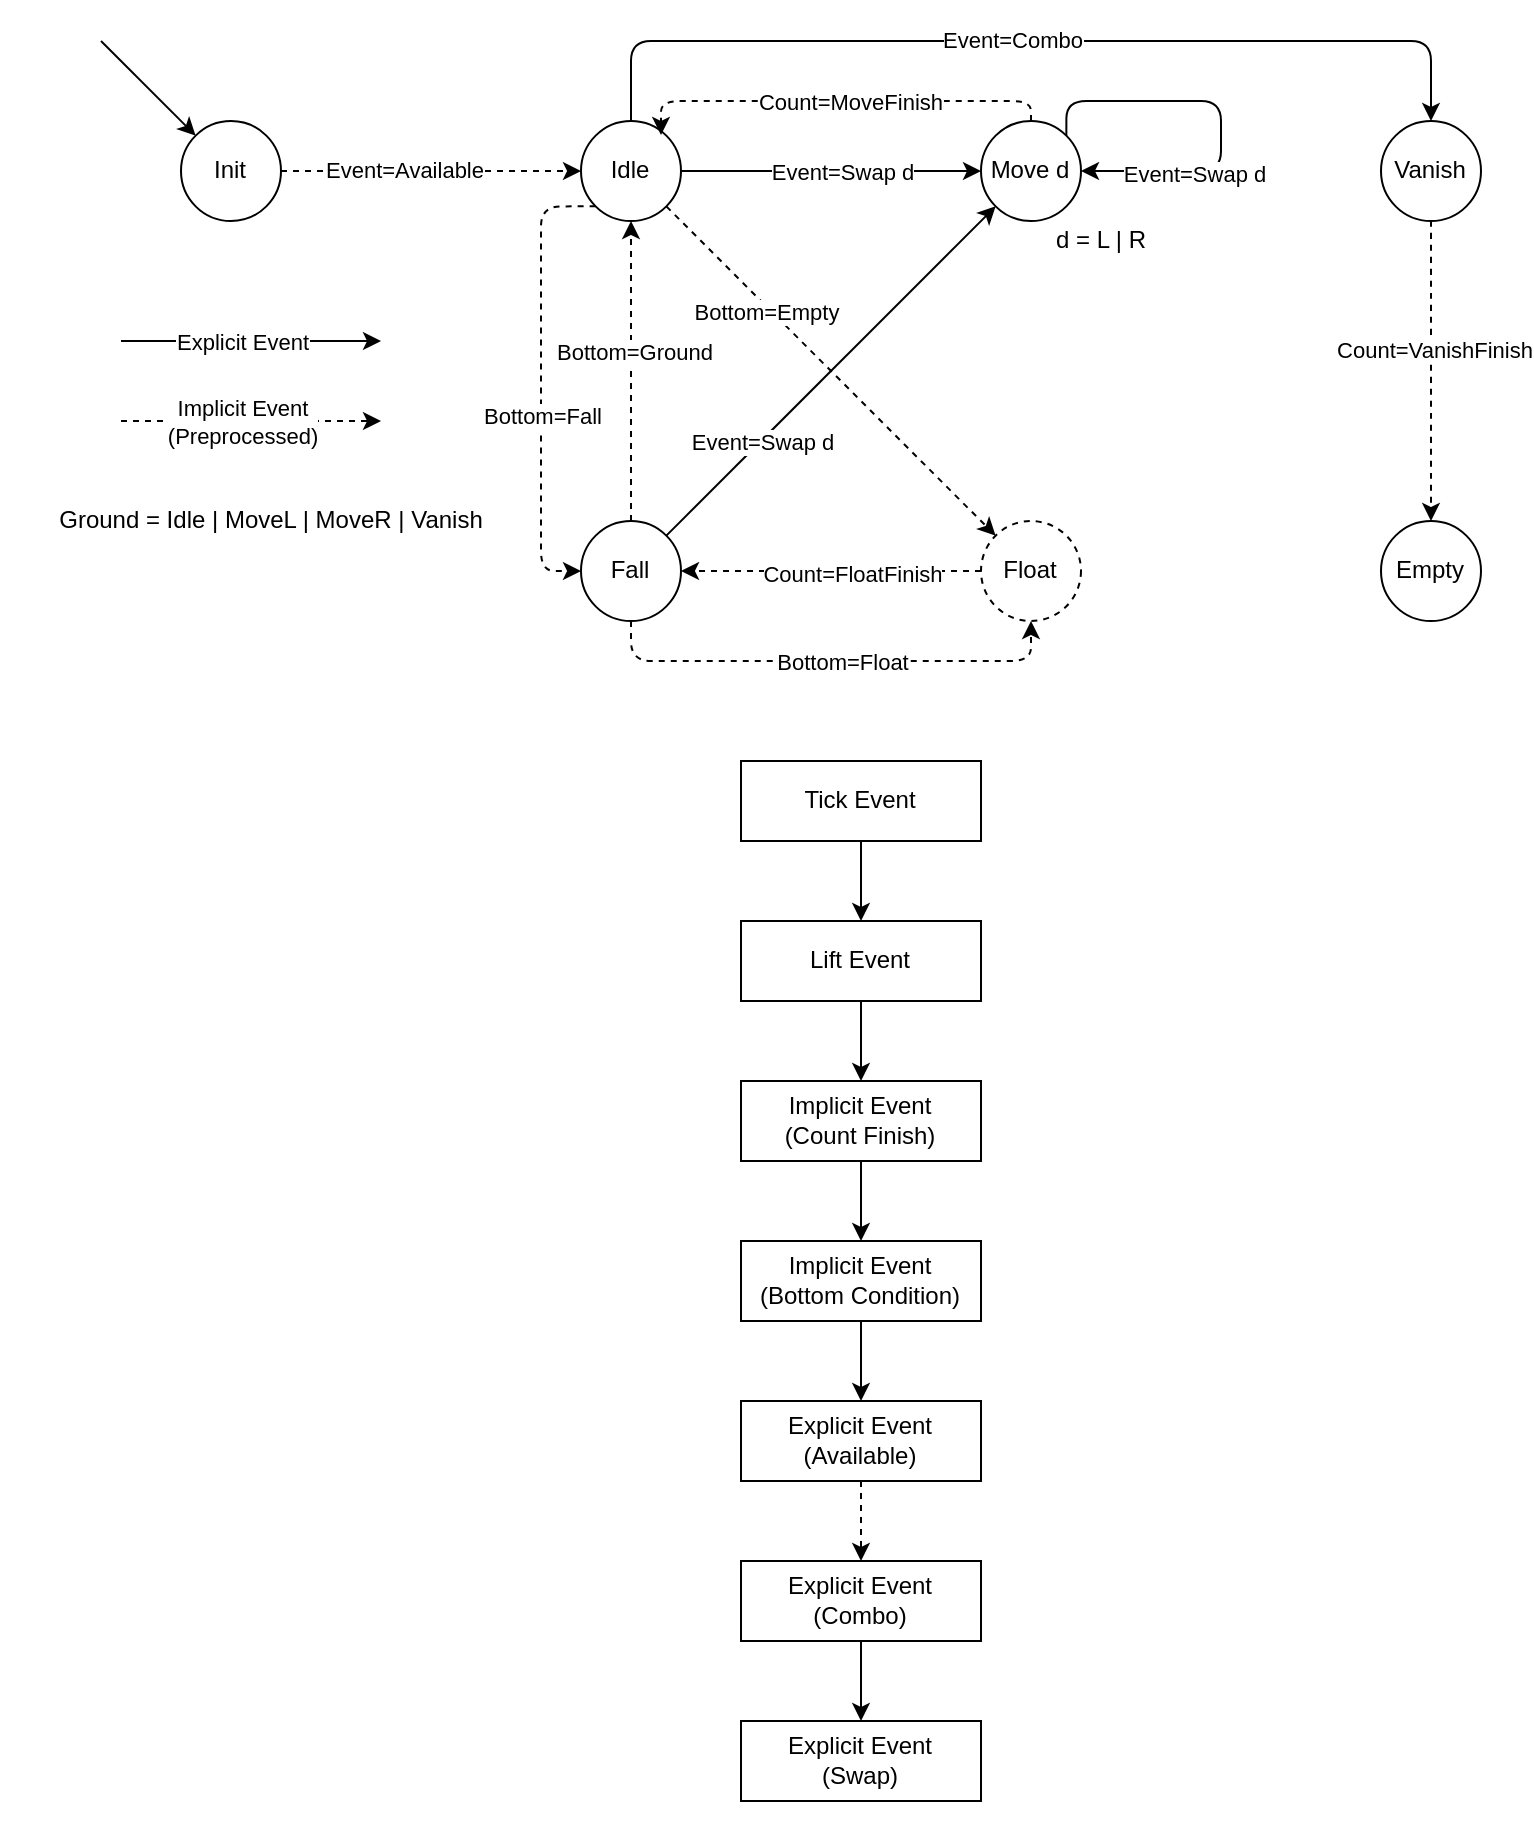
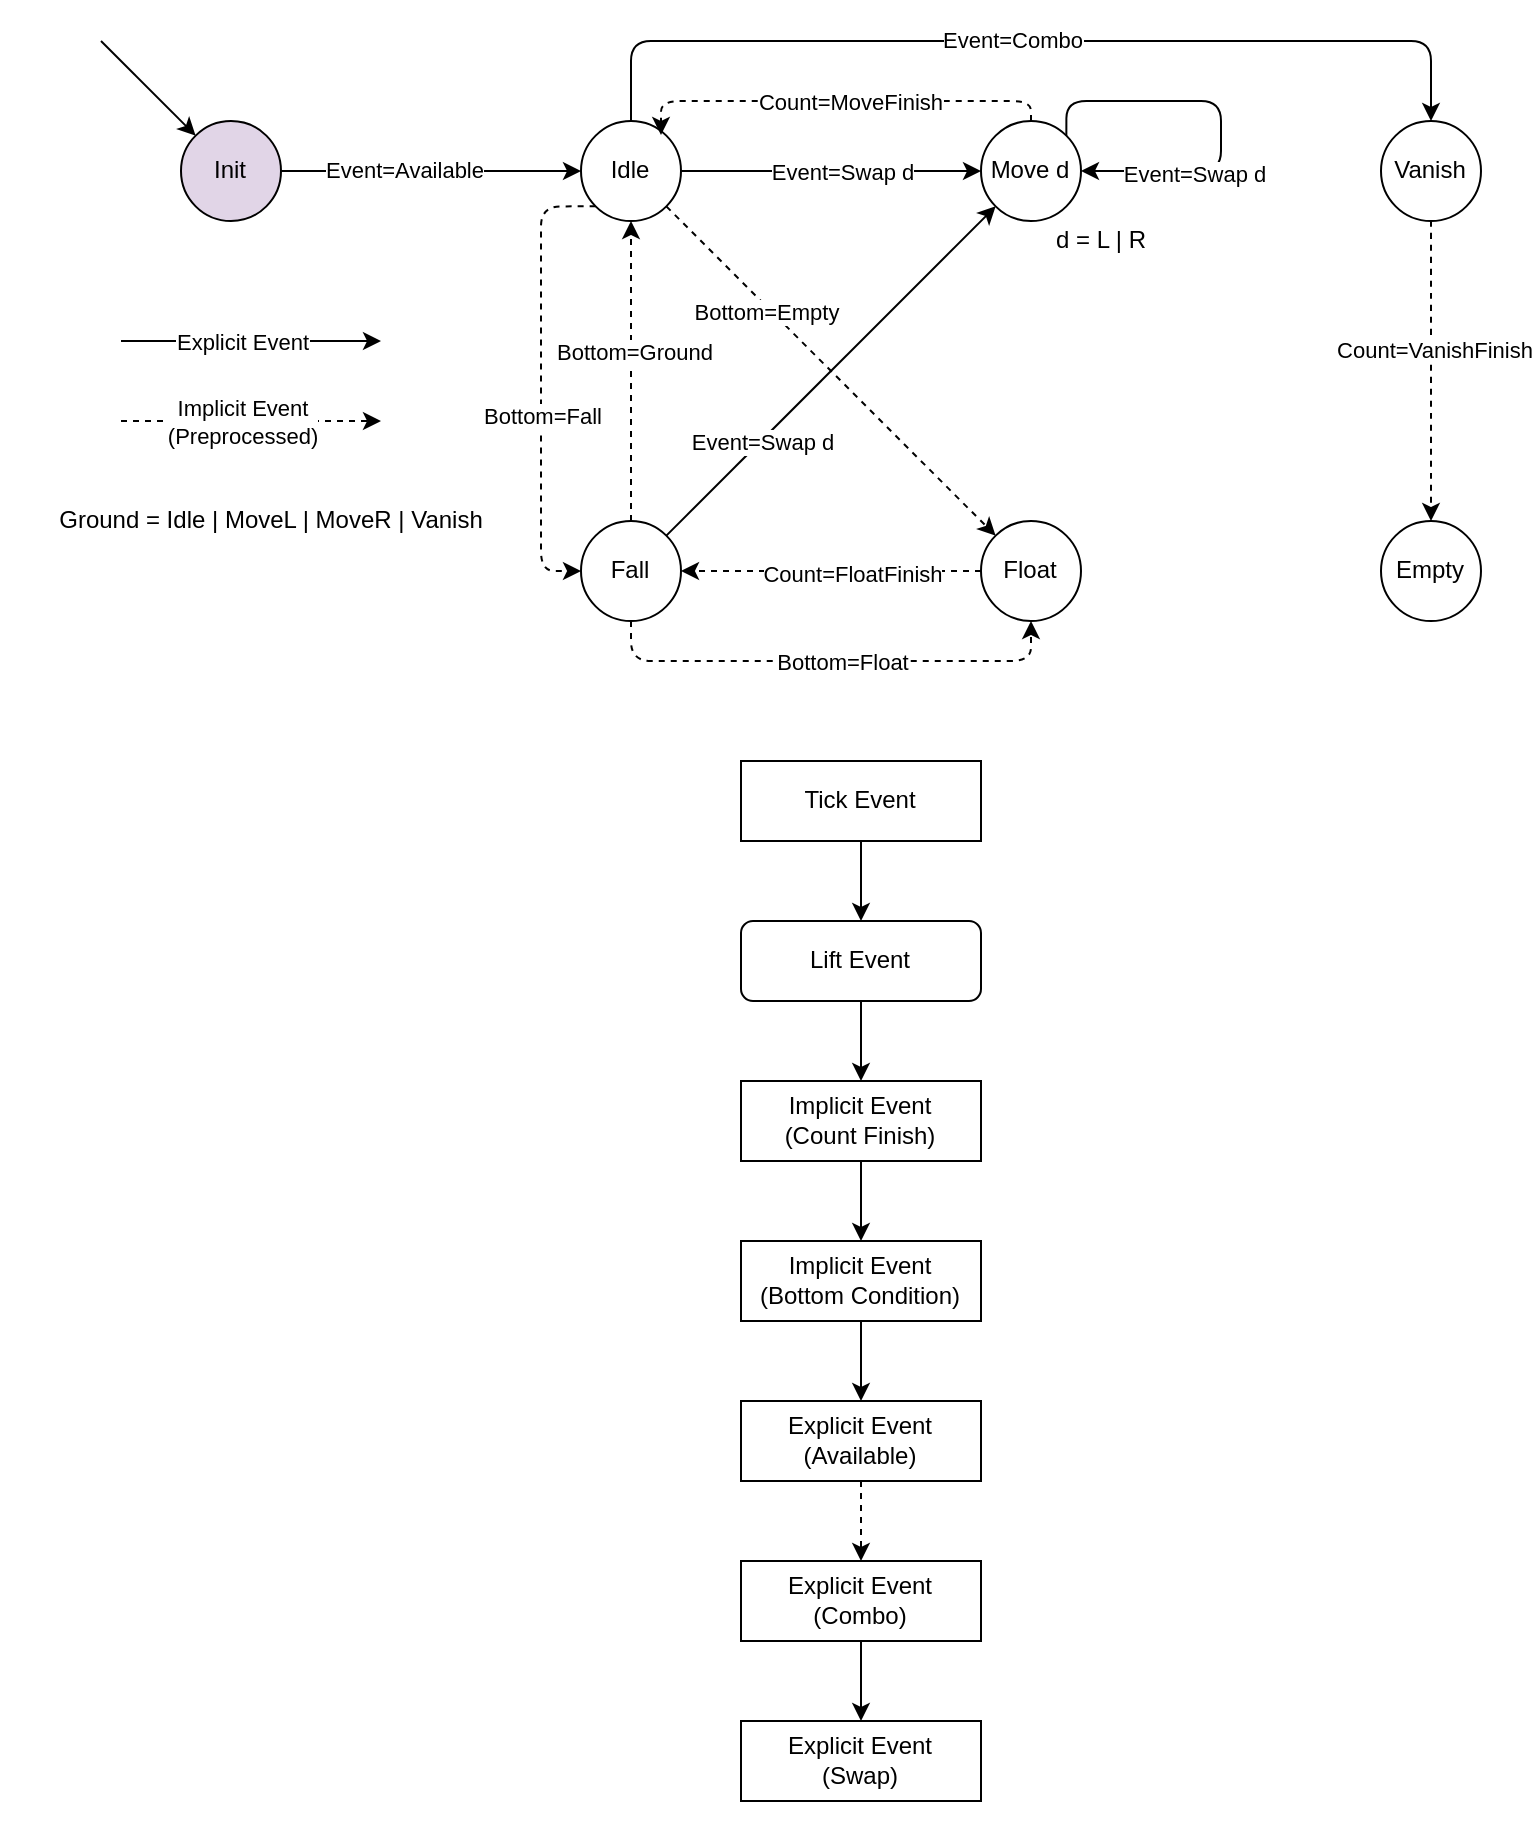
node "Init": fillcolor #ffffff -> #e1d5e7
edge "Init" -> "Idle": style dashed -> solid
node "Float": style dashed -> solid
node "Lift Event": shape rectangle -> rounded rectangle
